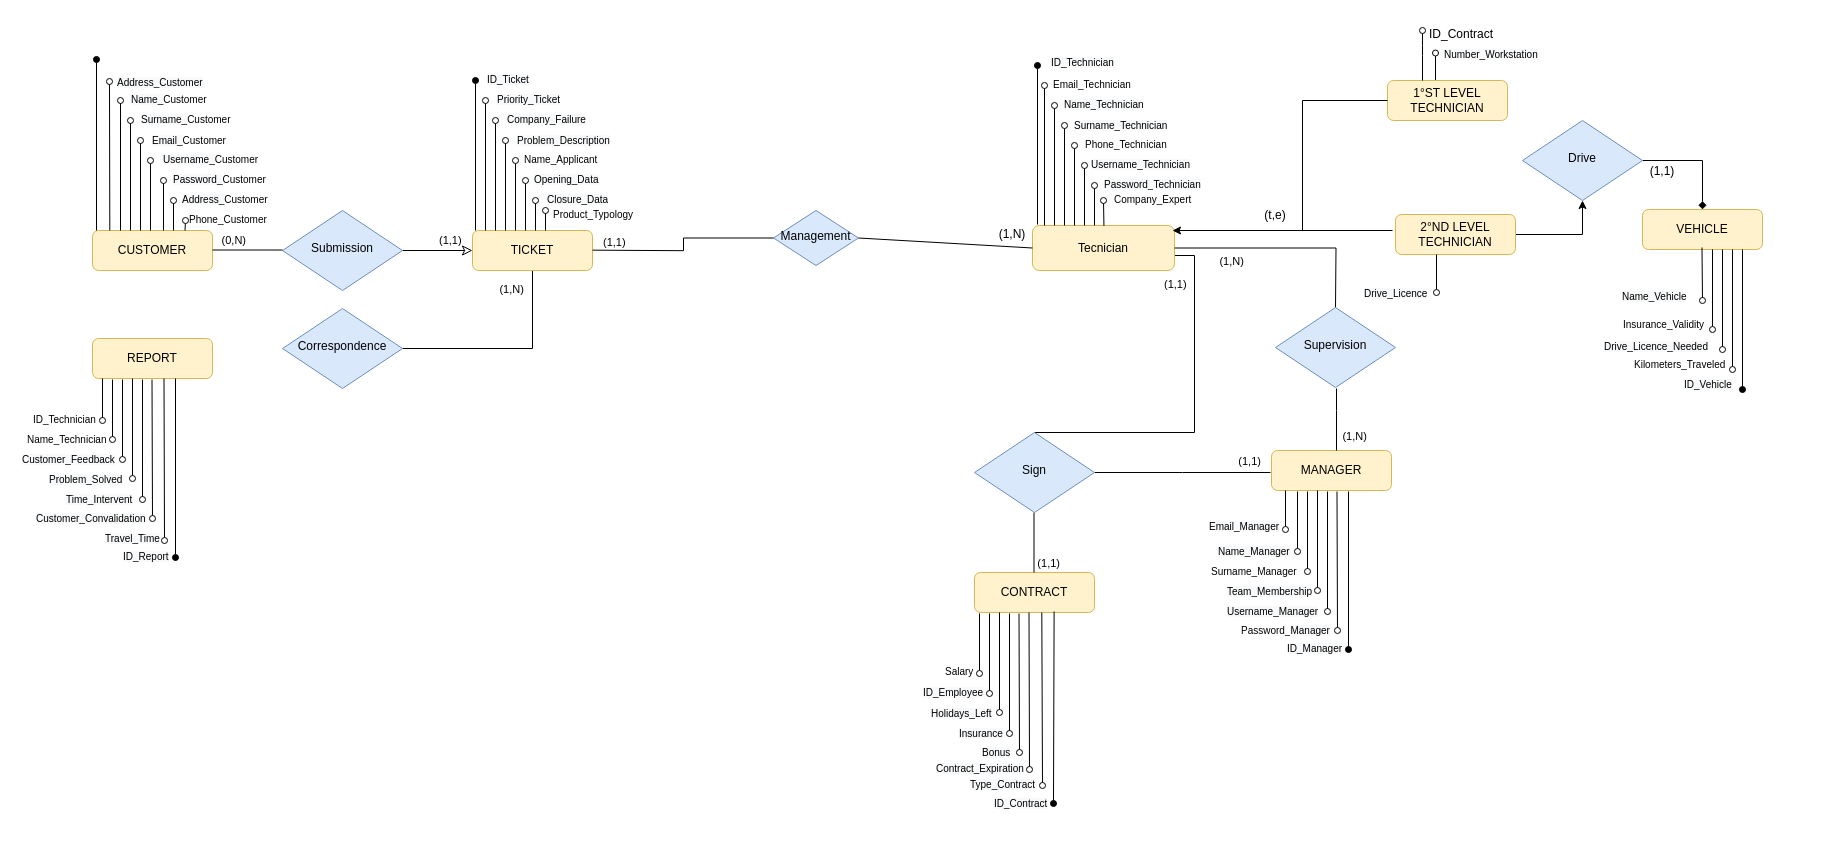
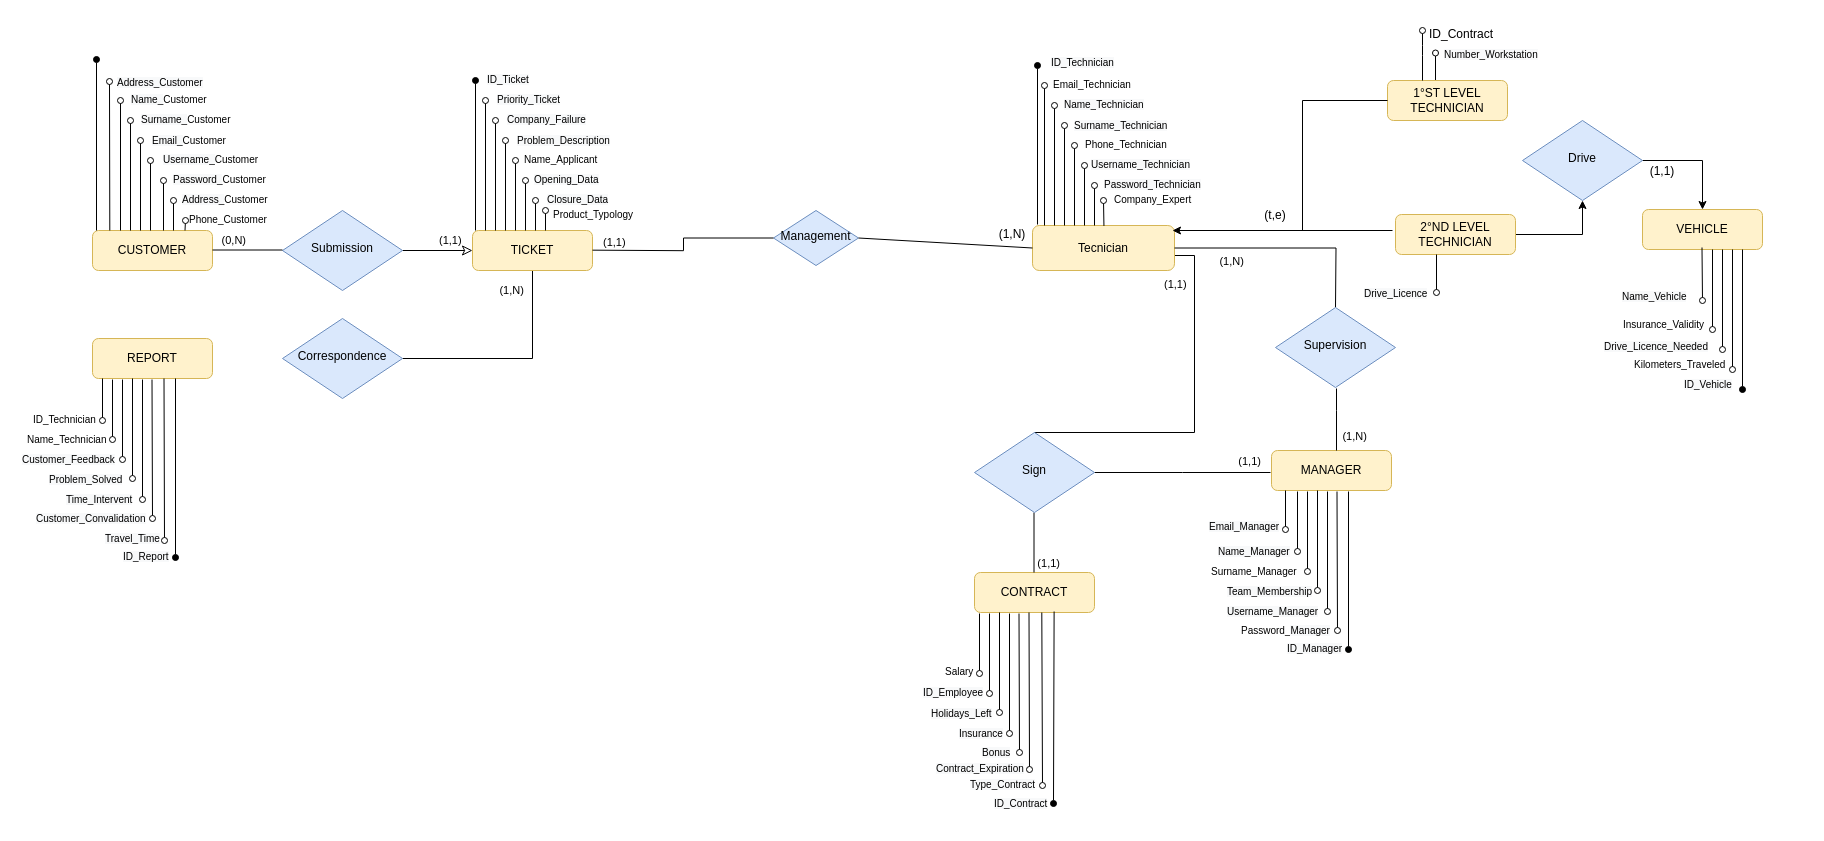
edge "Drive" -> "VEHICLE": arrowhead diamond -> classic
node "Correspondence": moved (343, 349) -> (343, 359)
